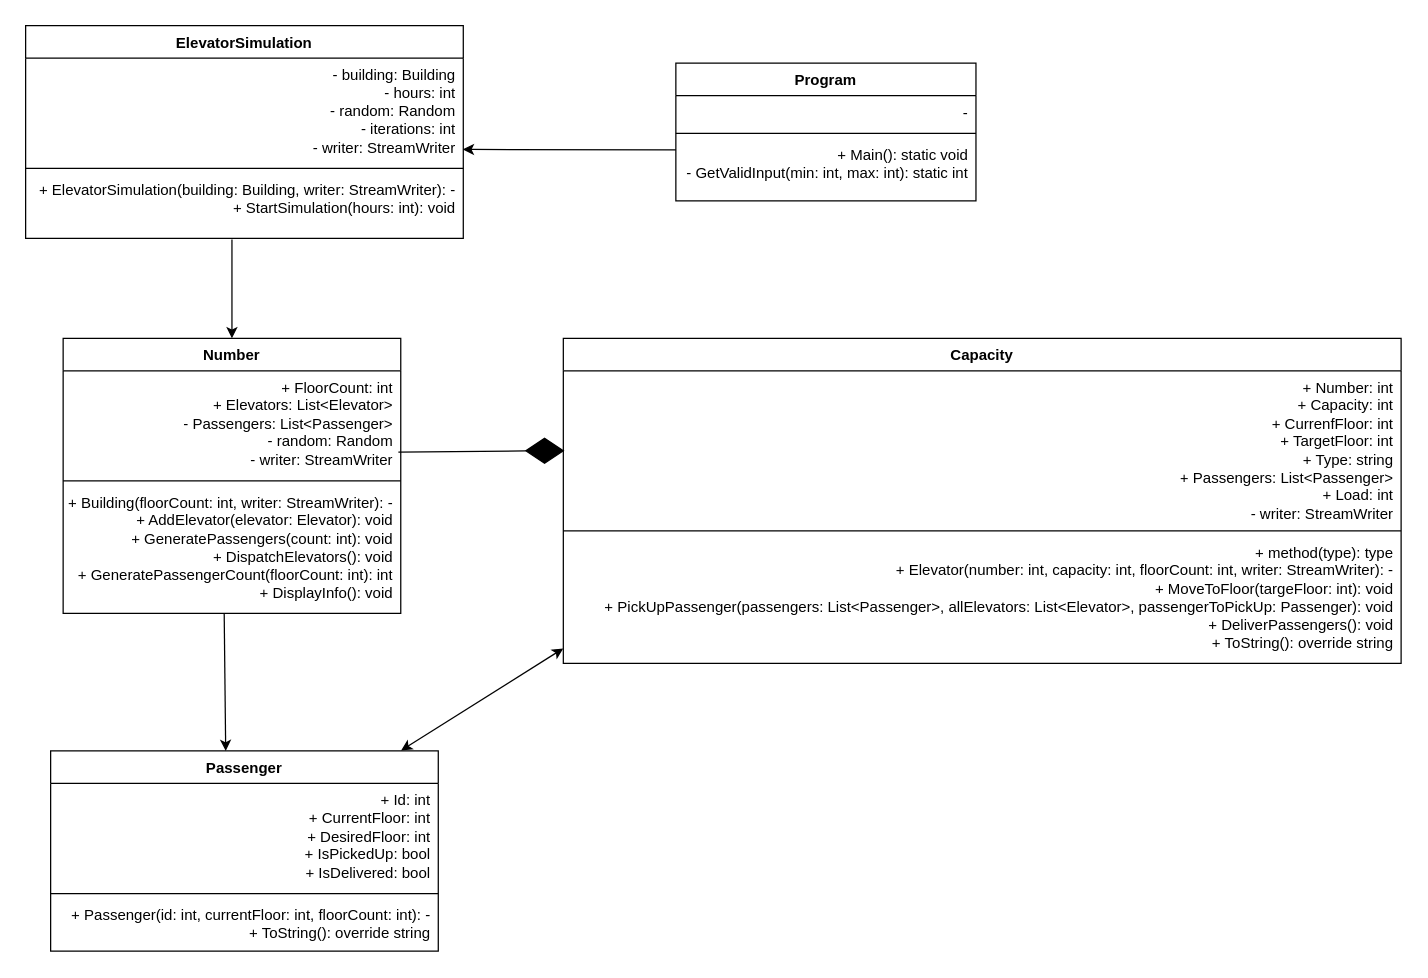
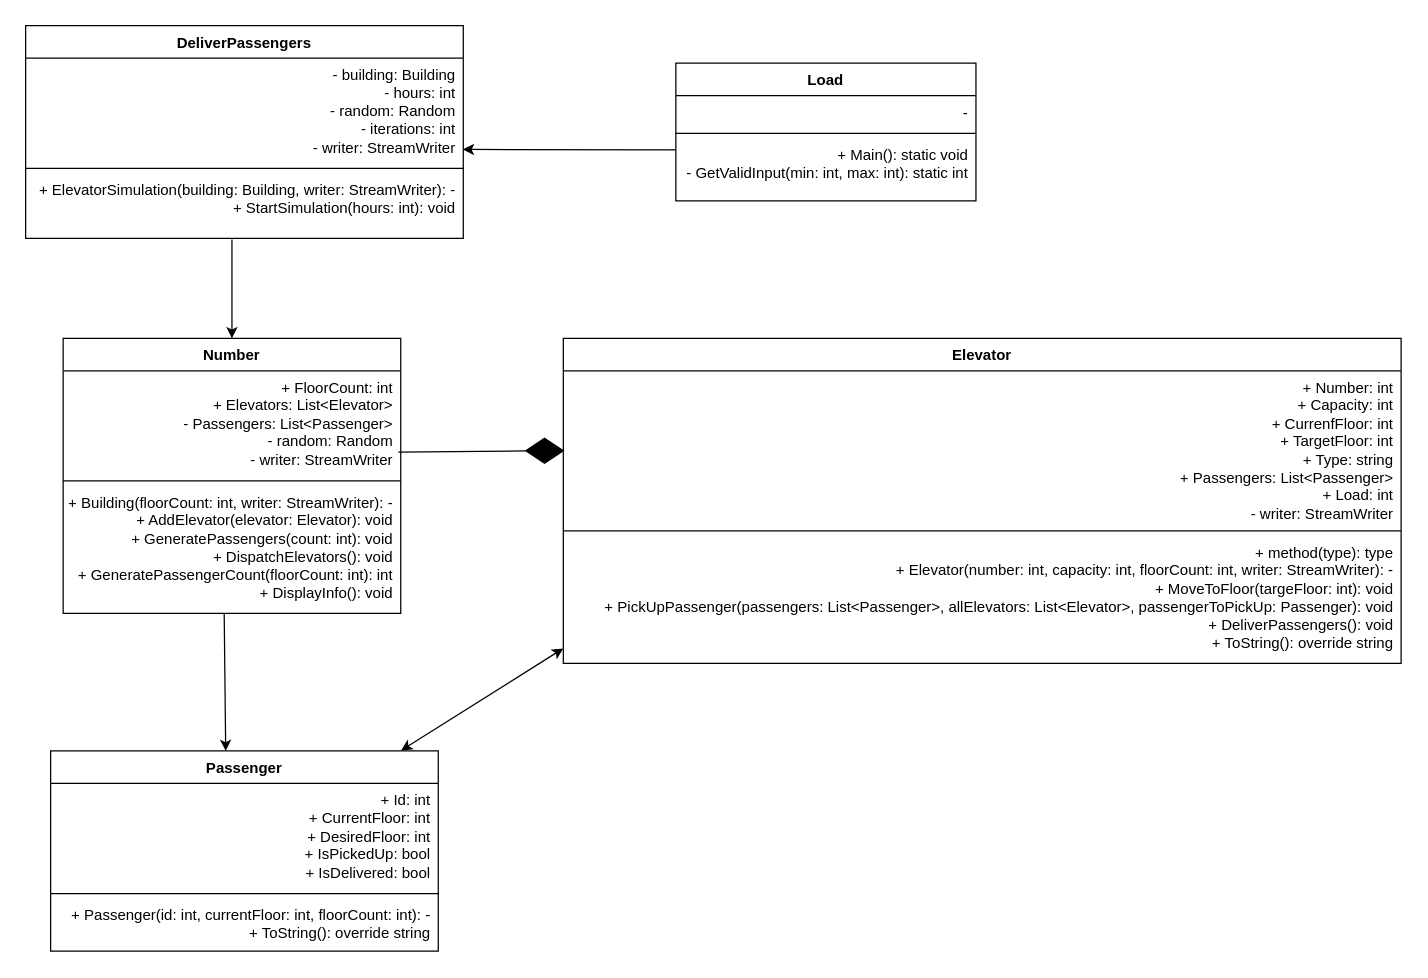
node "ElevatorSimulation": label "ElevatorSimulation" -> "DeliverPassengers"
node "Program": label "Program" -> "Load"
node "Capacity": label "Capacity" -> "Elevator"
